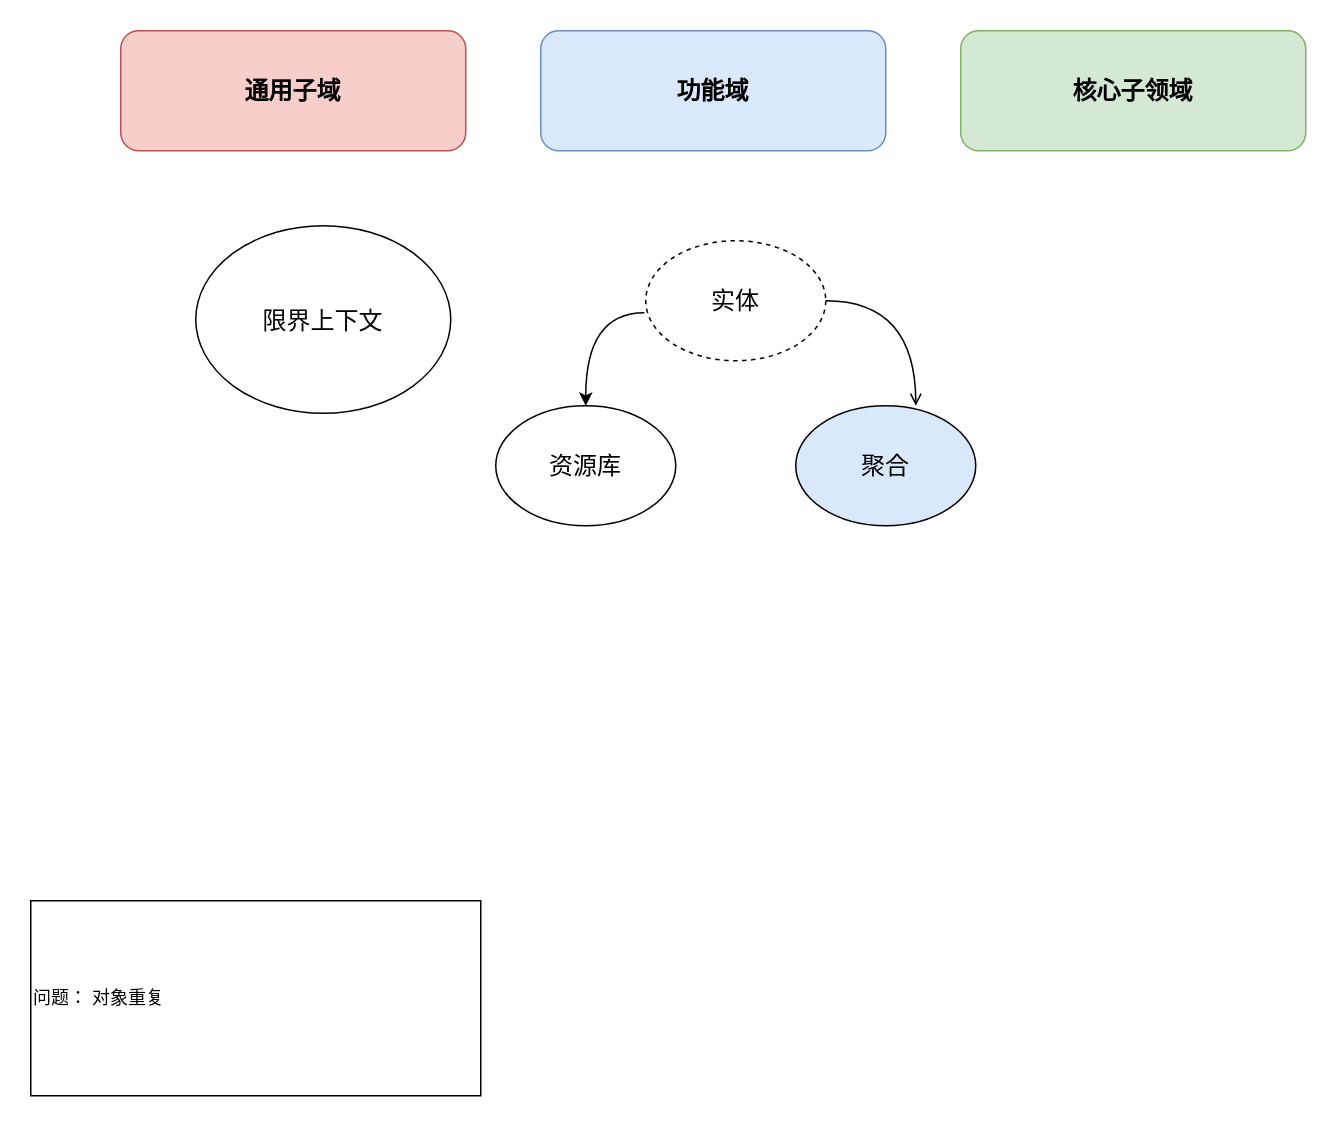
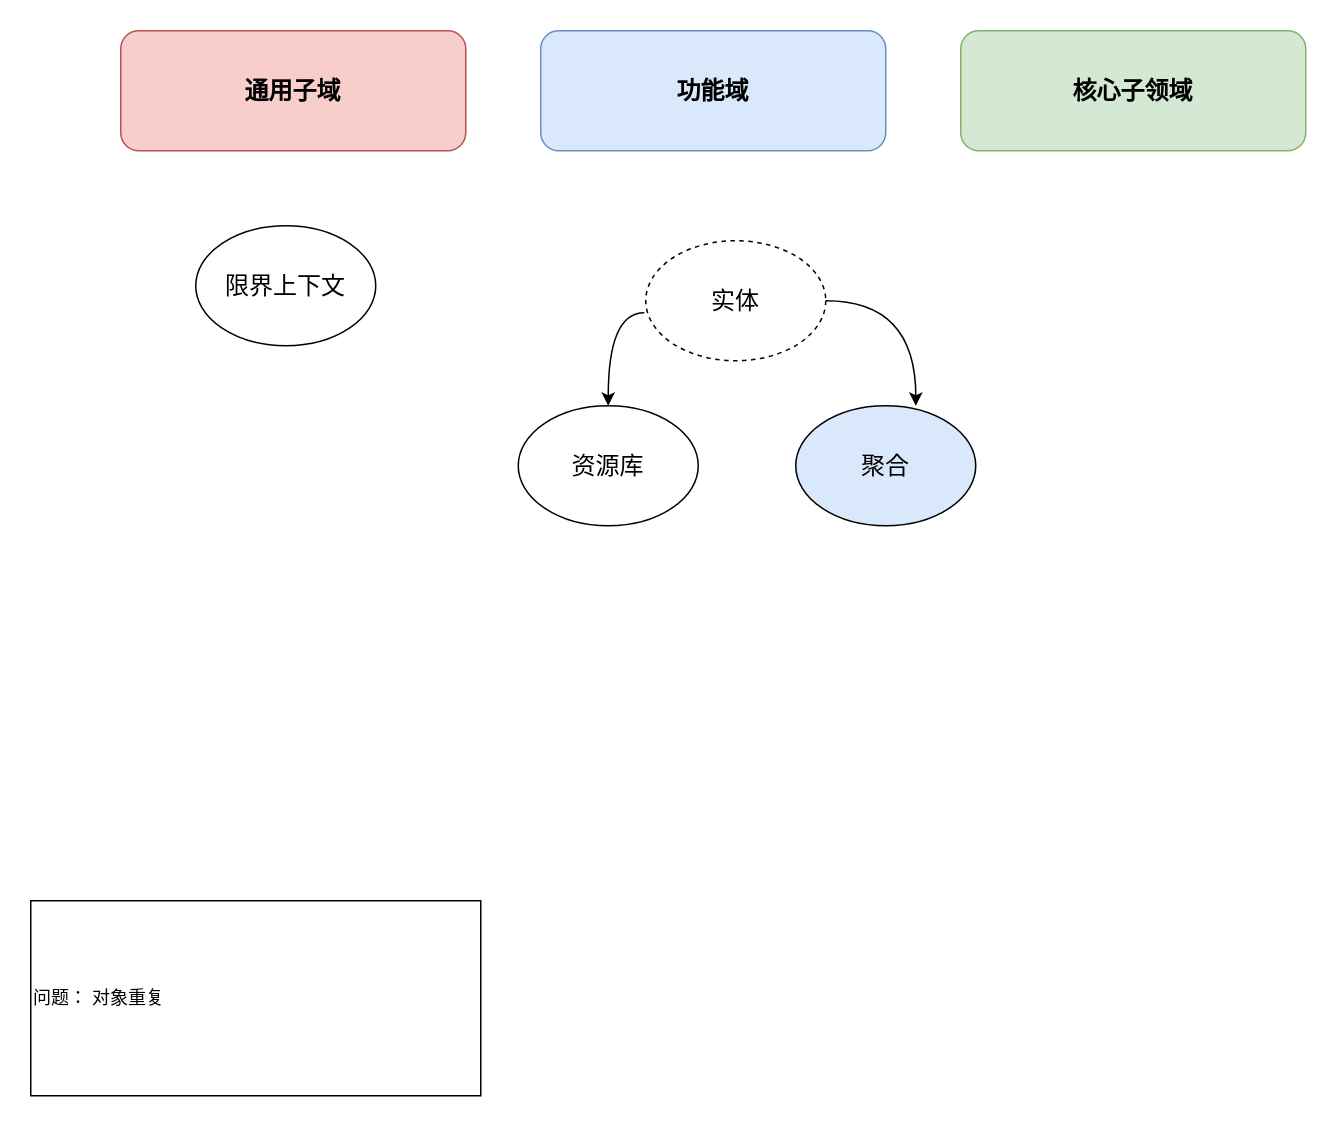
node "限界上下文": size 255x188 -> 180x120
edge "实体" -> "聚合": arrowhead open -> classic
node "资源库": moved (586, 466) -> (608, 466)
